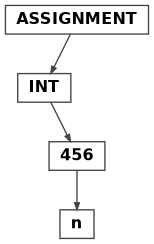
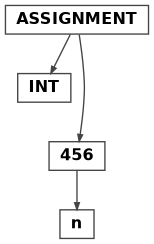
edge "INT" -> "456": now "ASSIGNMENT" -> "456"
